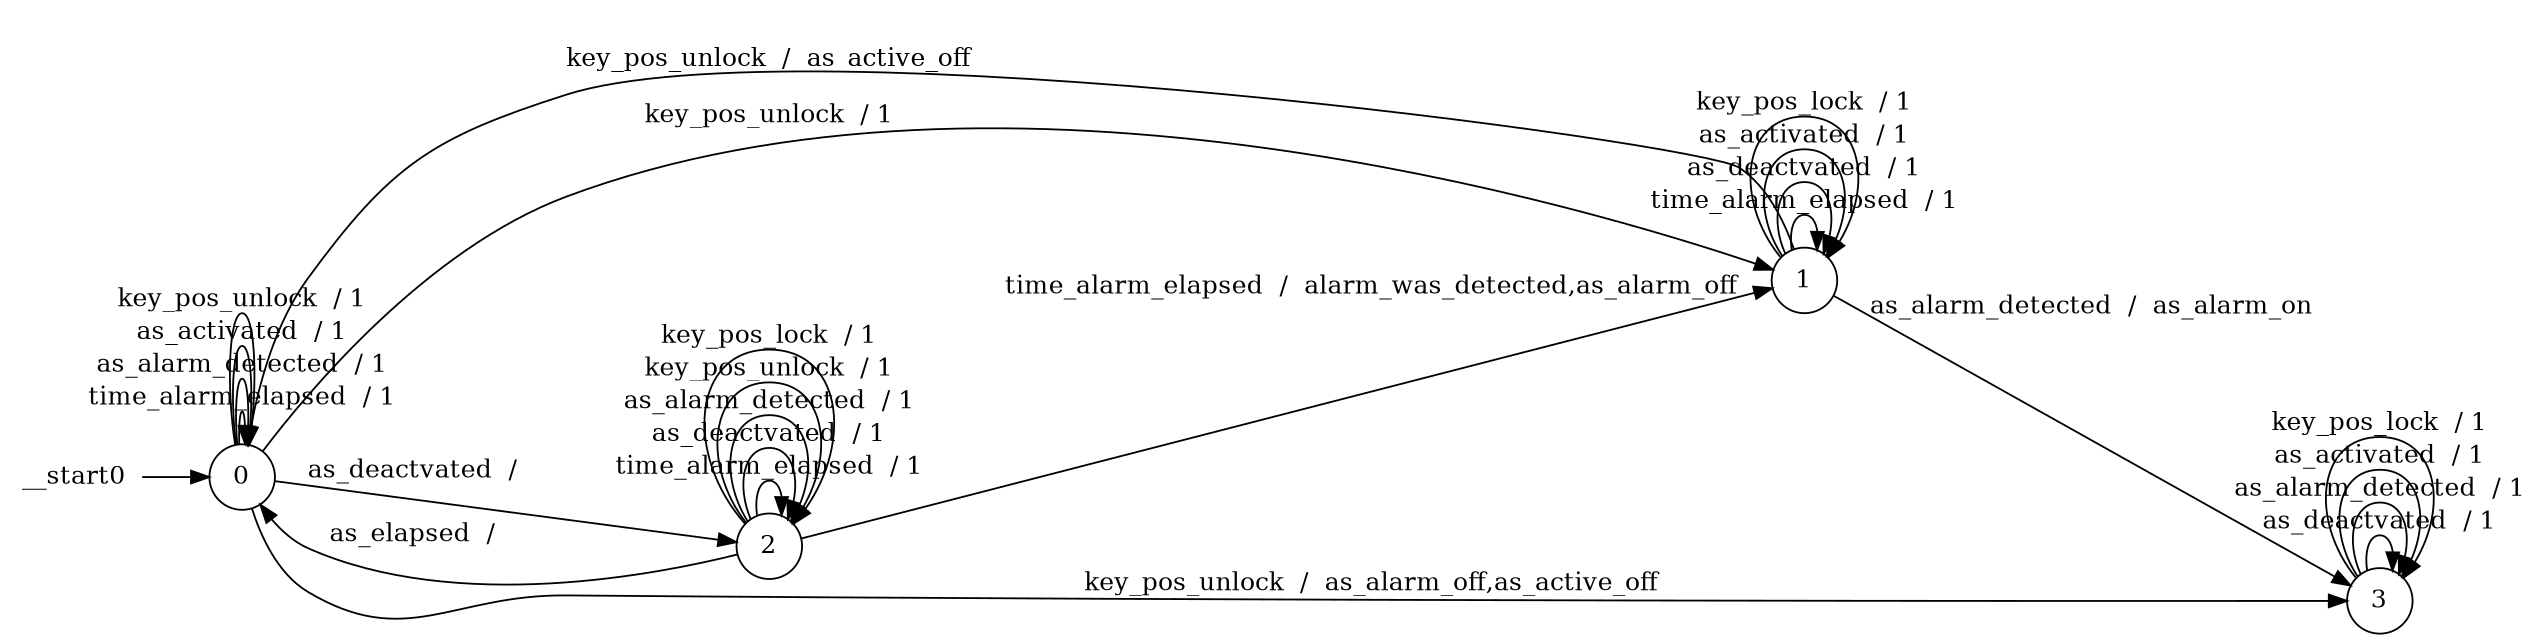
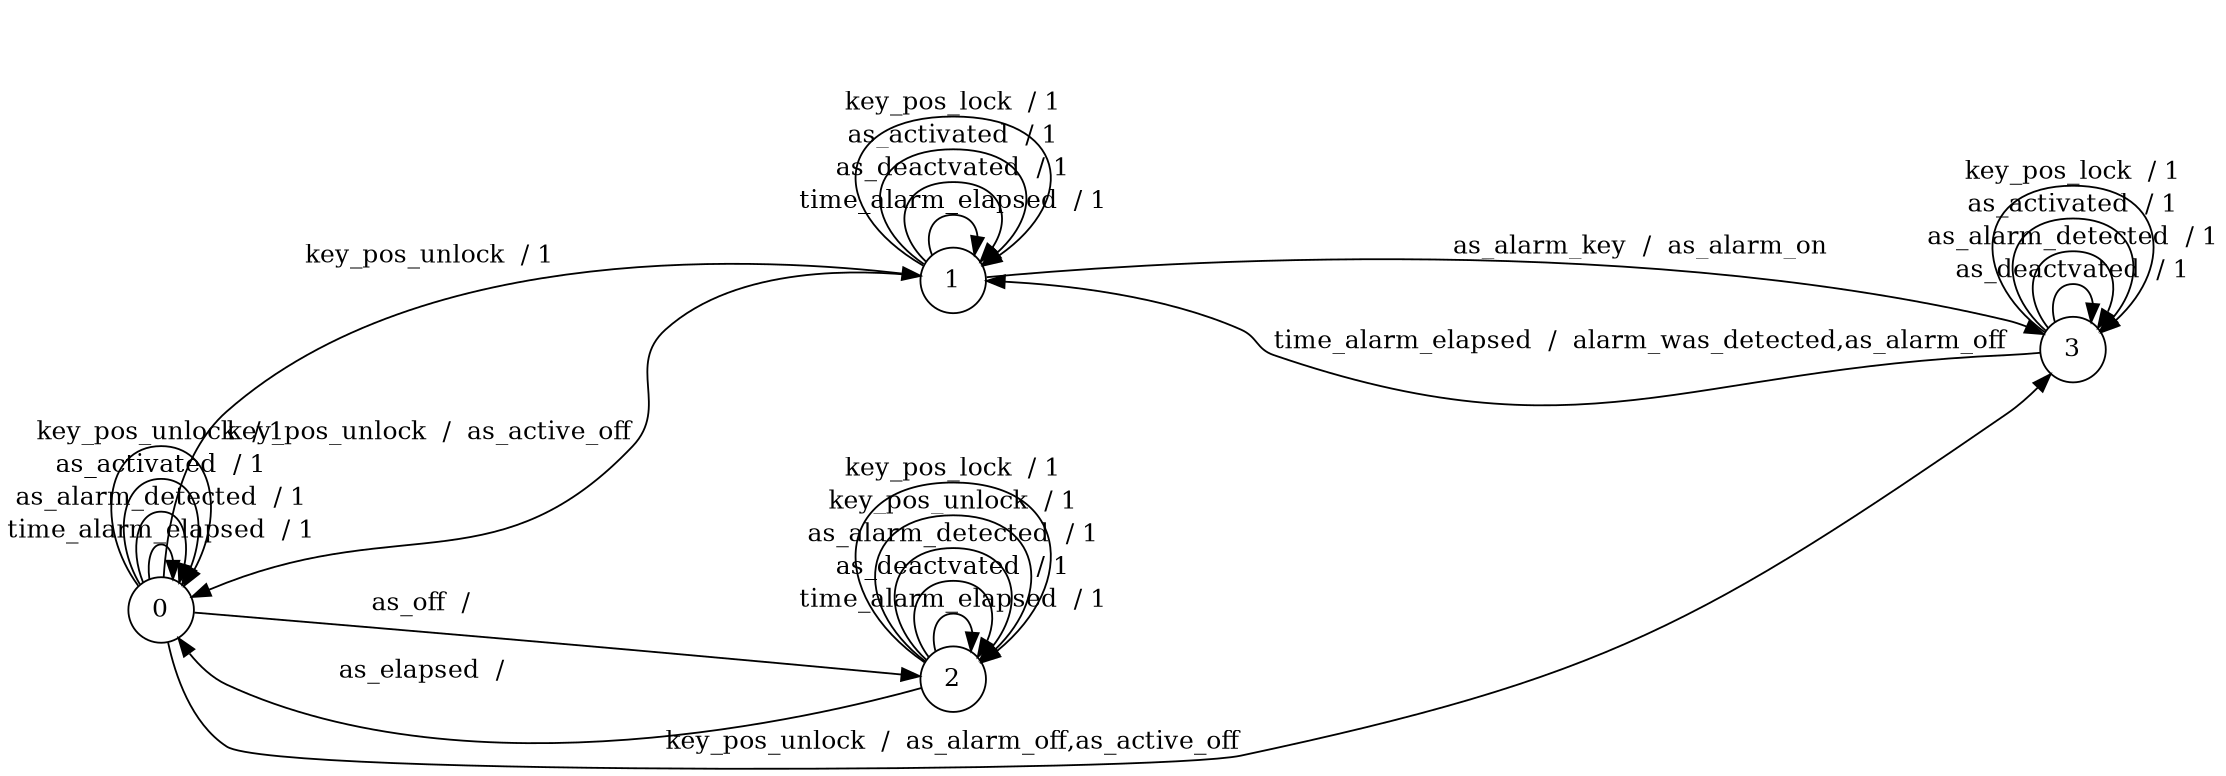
edge "1" -> "3": label "as_alarm_detected  /  as_alarm_on" -> "as_alarm_key  /  as_alarm_on"
edge "2" -> "1": now "3" -> "1"
edge "0" -> "2": label "as_deactvated  /  " -> "as_off  /  "
node "__start0": removed
